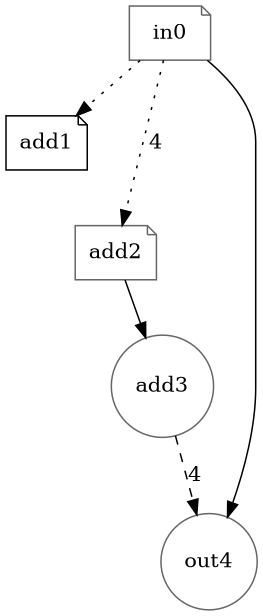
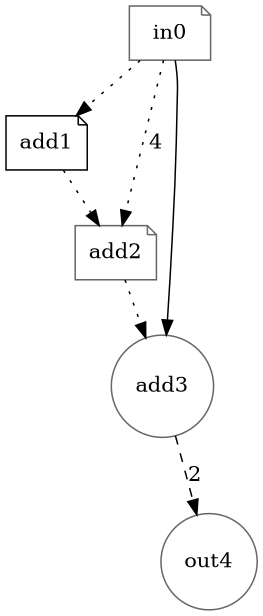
edge "add1" -> "add2": added
edge "in0" -> "out4": now "in0" -> "add3"
edge "add2" -> "add3": style solid -> dotted
edge "add3" -> "out4": label "4" -> "2"
